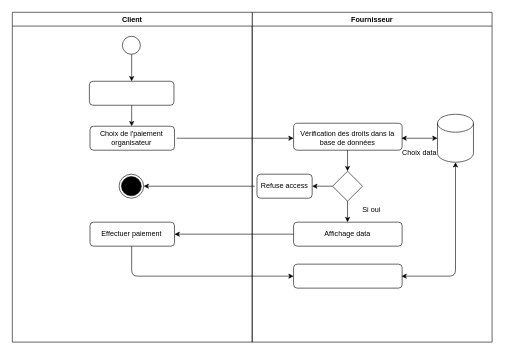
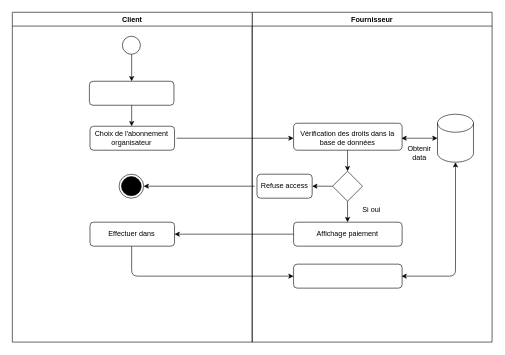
node "Choix de l'paiement organisateur": label "Choix de l'paiement organisateur" -> "Choix de l'abonnement organisateur"
node "Choix data": label "Choix data" -> "Obtenir data"
node "Effectuer paiement": label "Effectuer paiement" -> "Effectuer dans"
node "Affichage data": label "Affichage data" -> "Affichage paiement"
